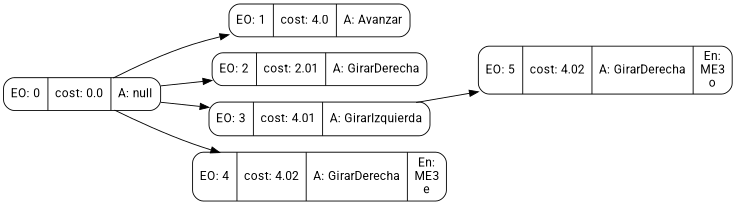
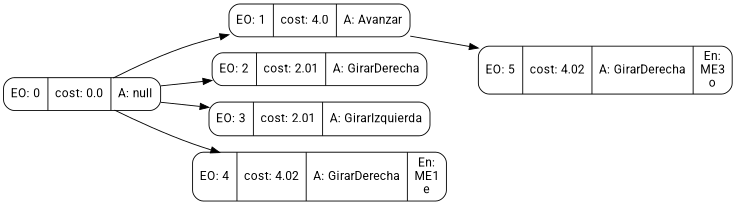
edge "EO: 3" -> "EO: 5": now "EO: 1" -> "EO: 5"
node "EO: 3": text "cost: 4.01" -> "cost: 2.01"
node "EO: 4": text "ME3" -> "ME1"
